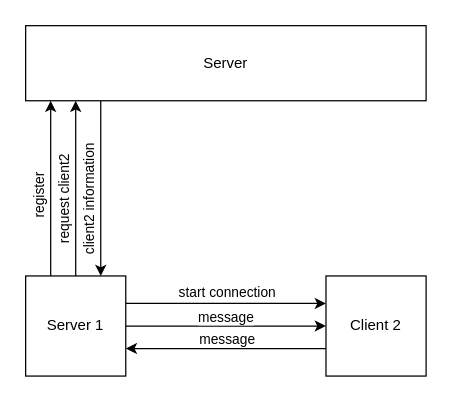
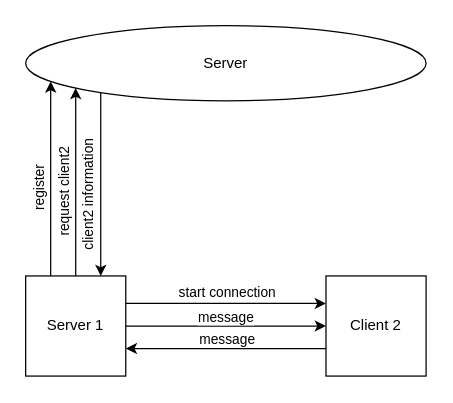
node "Server": shape rectangle -> ellipse
